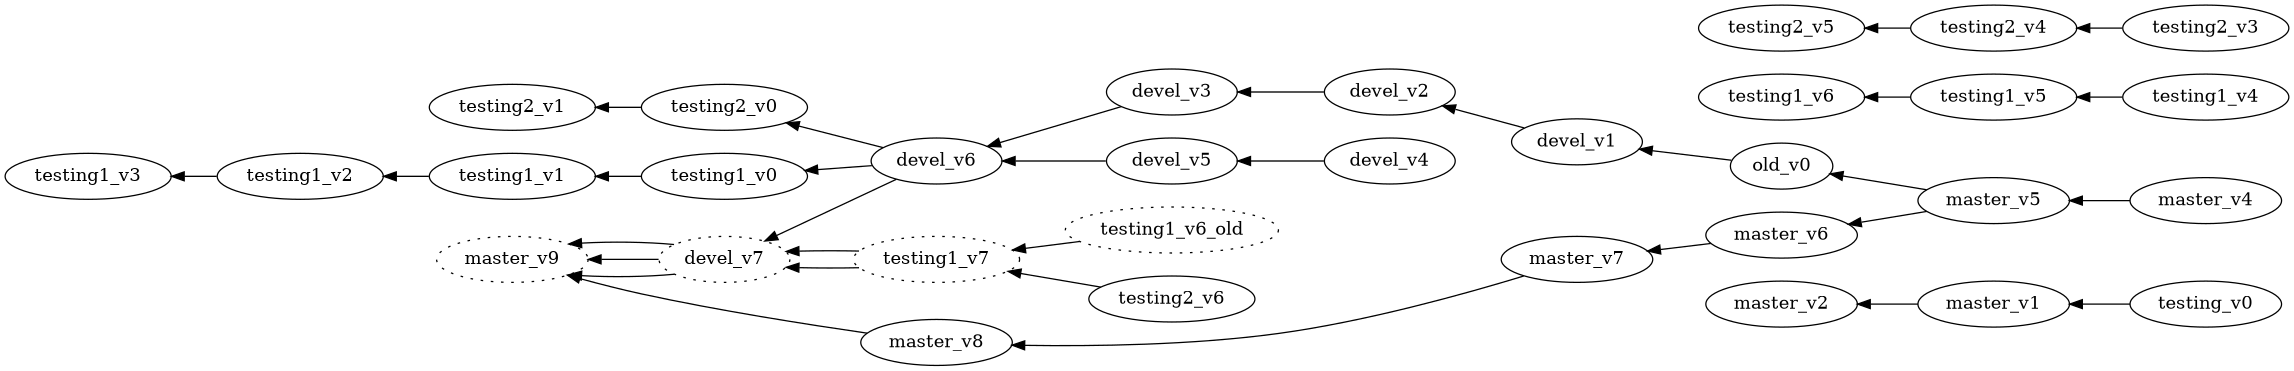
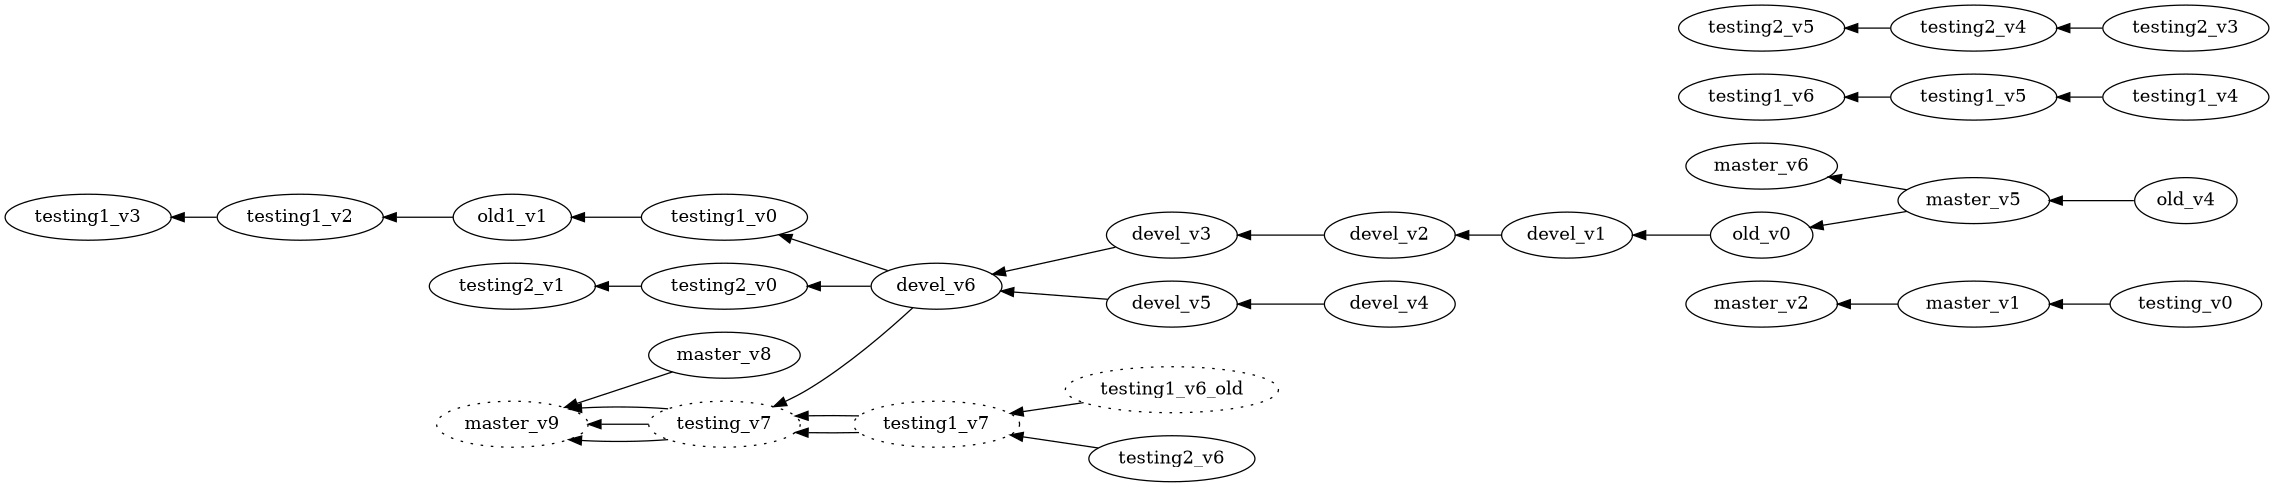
node "testing1_v1": label "testing1_v1" -> "old1_v1"
node "master_v4": label "master_v4" -> "old_v4"
node "devel_v7": label "devel_v7" -> "testing_v7"
node "master_v7": removed
